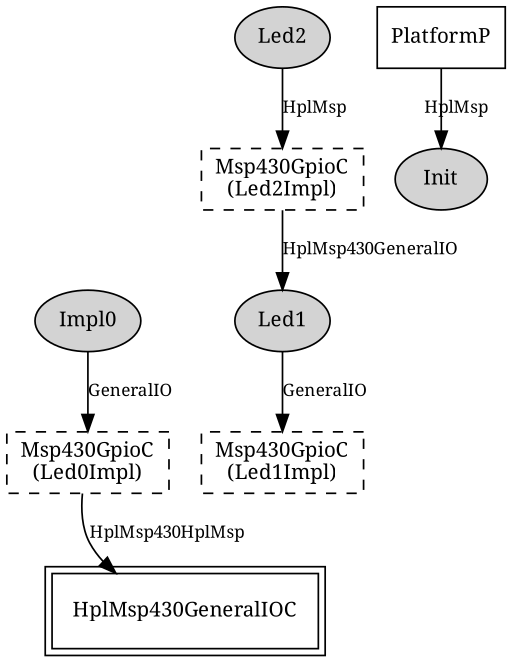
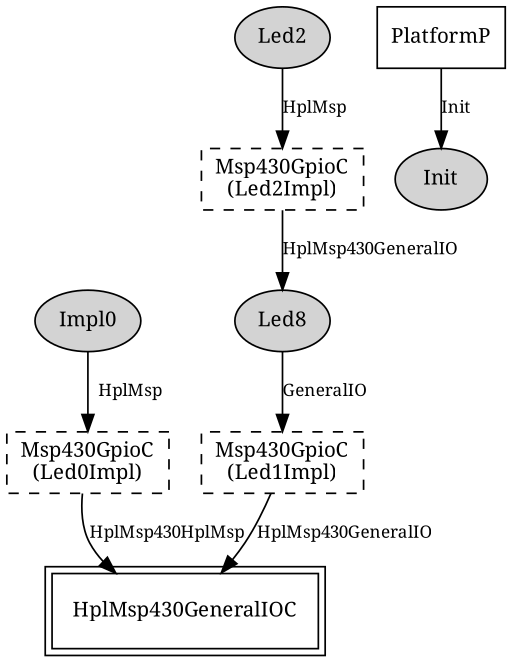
edge "PlatformP" -> "Init": label "HplMsp" -> "Init"
node "Led1": label "Led1" -> "Led8"
edge "Impl0" -> "Msp430GpioC (Led0Impl)": label "GeneralIO" -> "HplMsp"
edge "Msp430GpioC (Led1Impl)" -> "HplMsp430GeneralIOC": added, label "HplMsp430GeneralIO"
